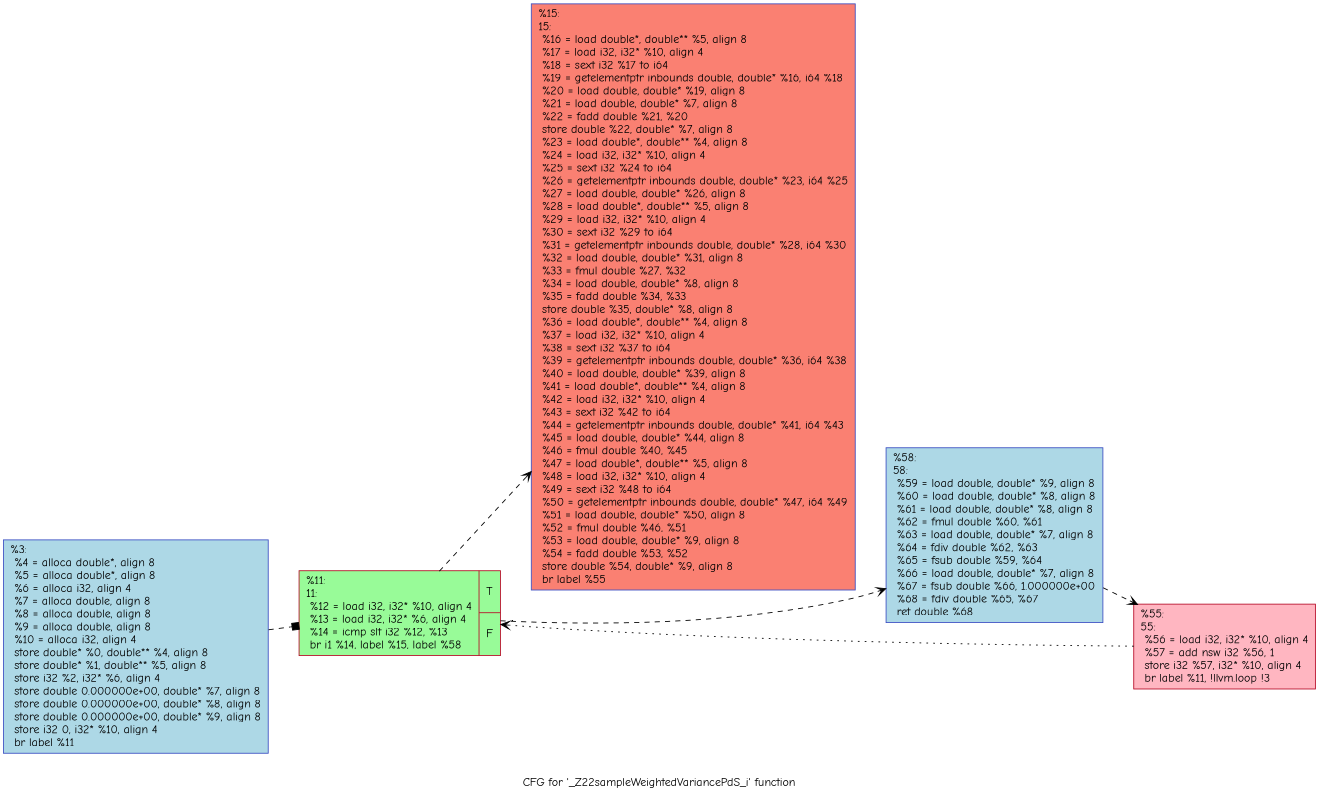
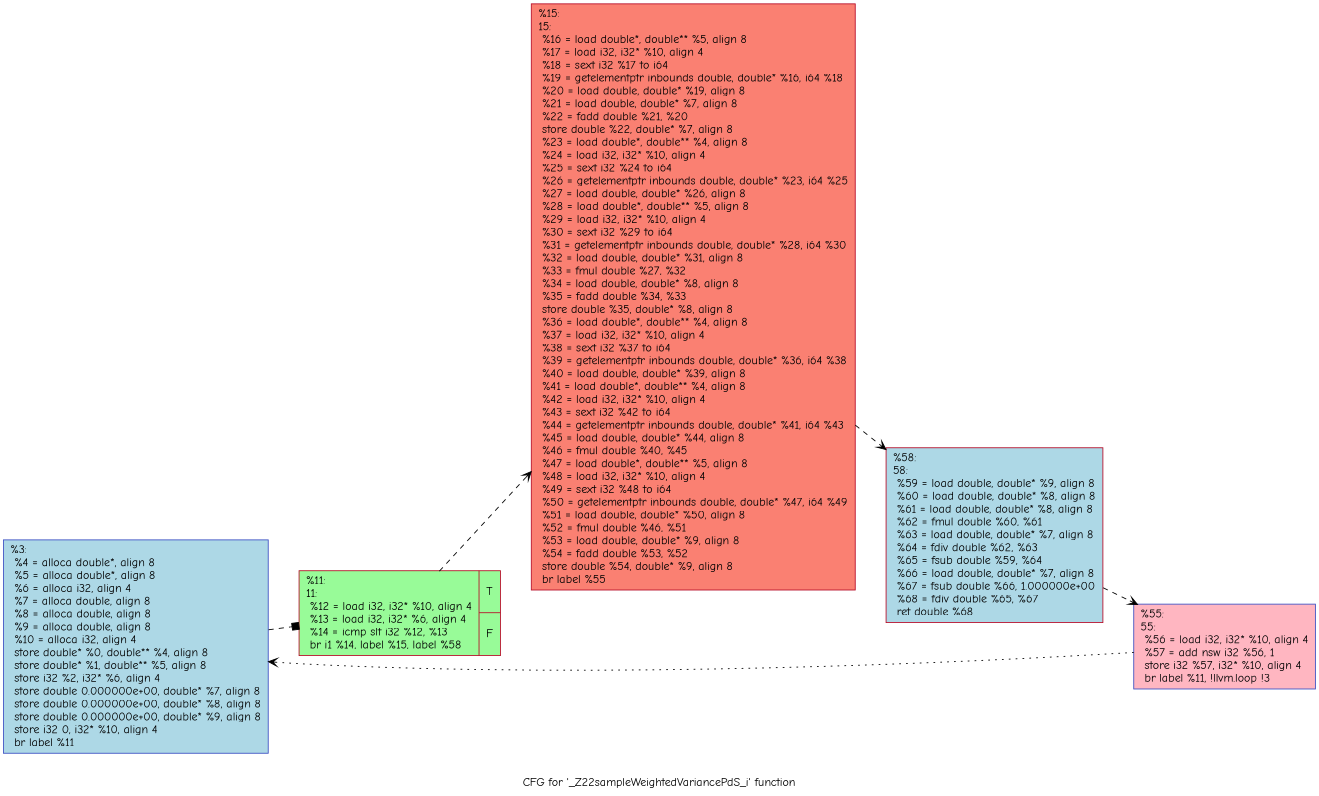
node "%15:": color #3d50c3ff -> #b70d28ff
node "%58:": color #3d50c3ff -> #b70d28ff
edge "%11:" -> "%58:": now "%15:" -> "%58:"
edge "%55:" -> "%11:": now "%55:" -> "%3:"
node "%55:": color #b70d28ff -> #3d50c3ff
